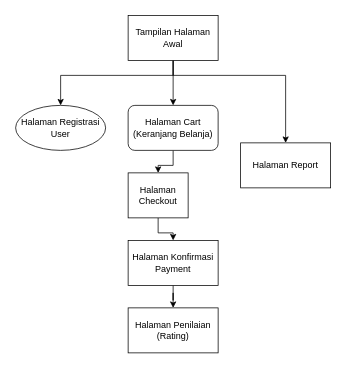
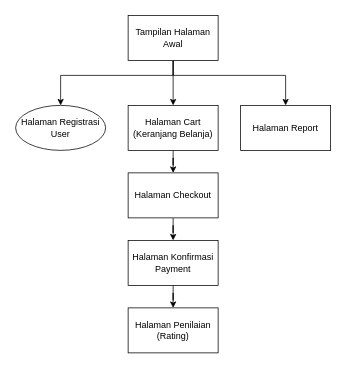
node "Halaman Cart (Keranjang Belanja)": shape rounded rectangle -> rectangle
node "Halaman Report": moved (285, 165) -> (285, 128)
node "Halaman Checkout": size 60x45 -> 90x45
